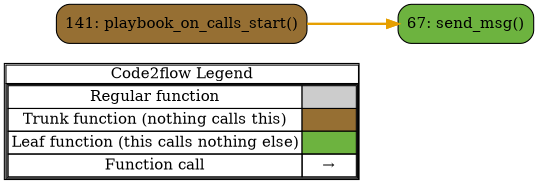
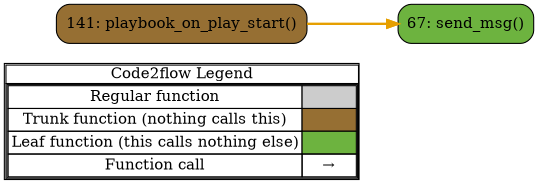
node "141: playbook_on_calls_start()": label "141: playbook_on_calls_start()" -> "141: playbook_on_play_start()"
